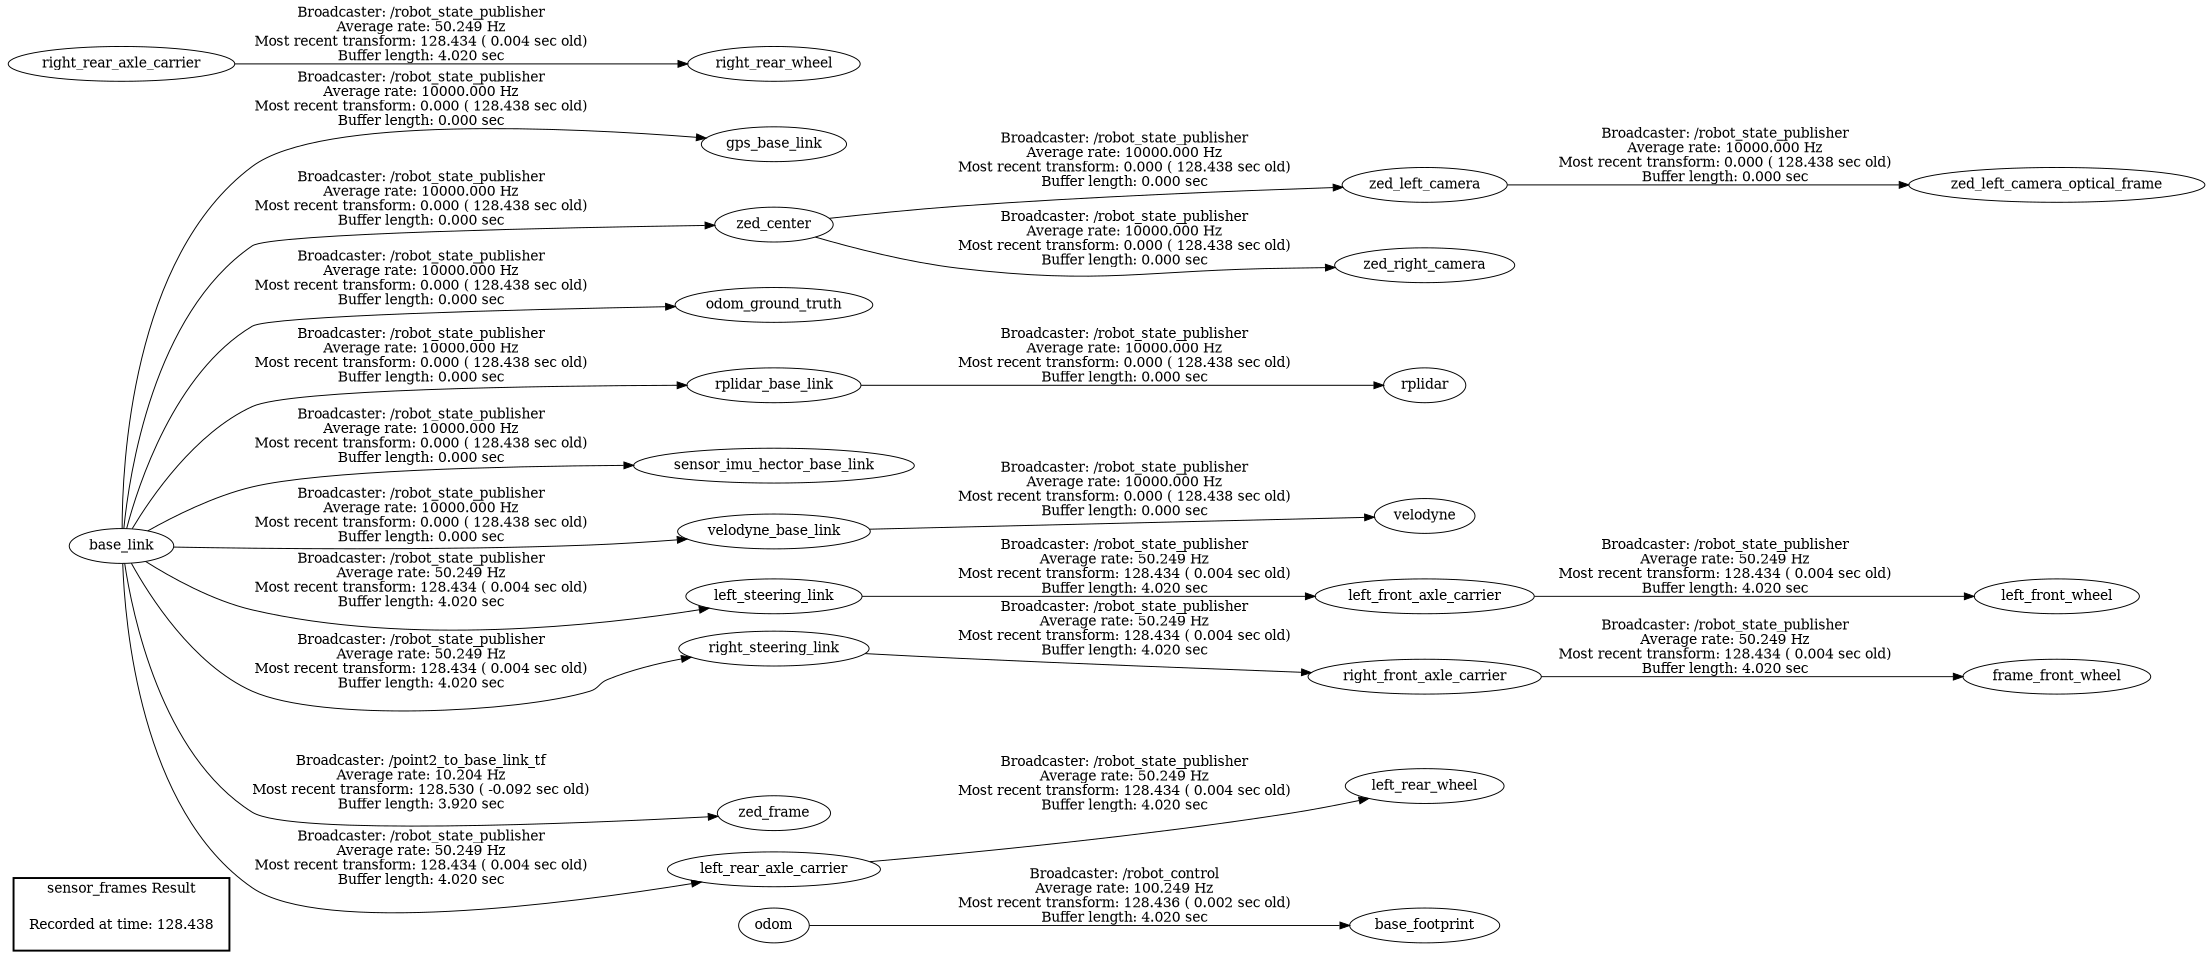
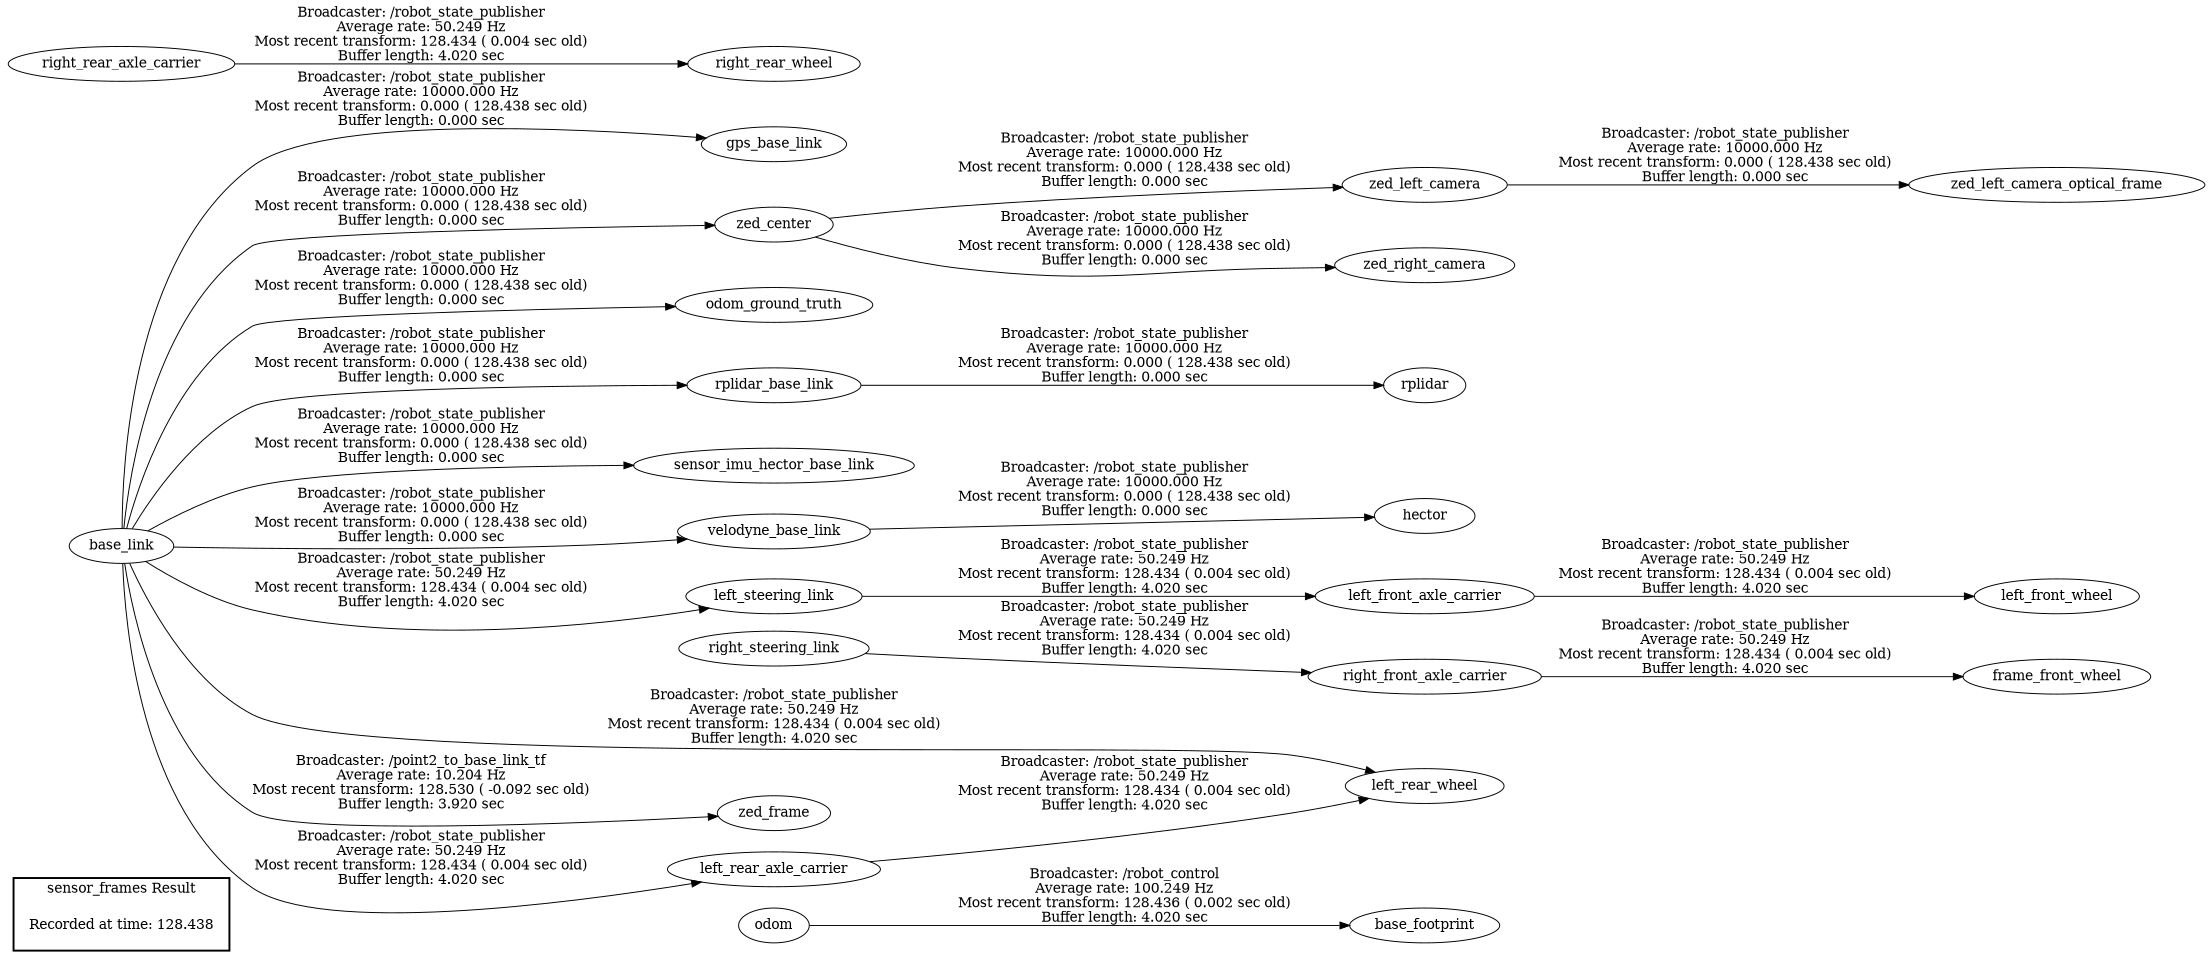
node "velodyne": label "velodyne" -> "hector"
edge "base_link" -> "right_steering_link": now "base_link" -> "left_rear_wheel"
